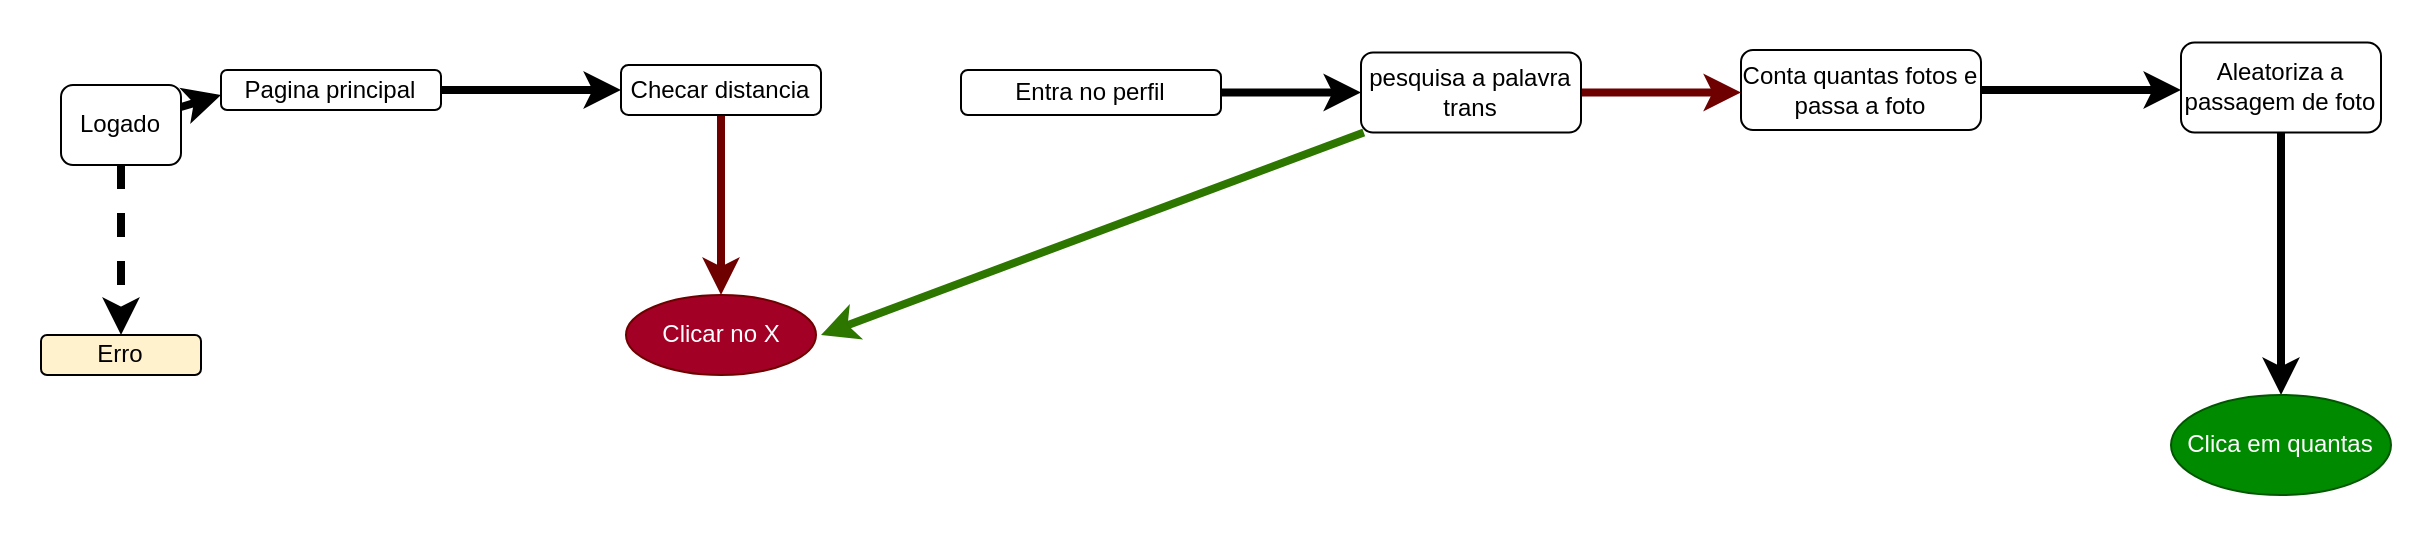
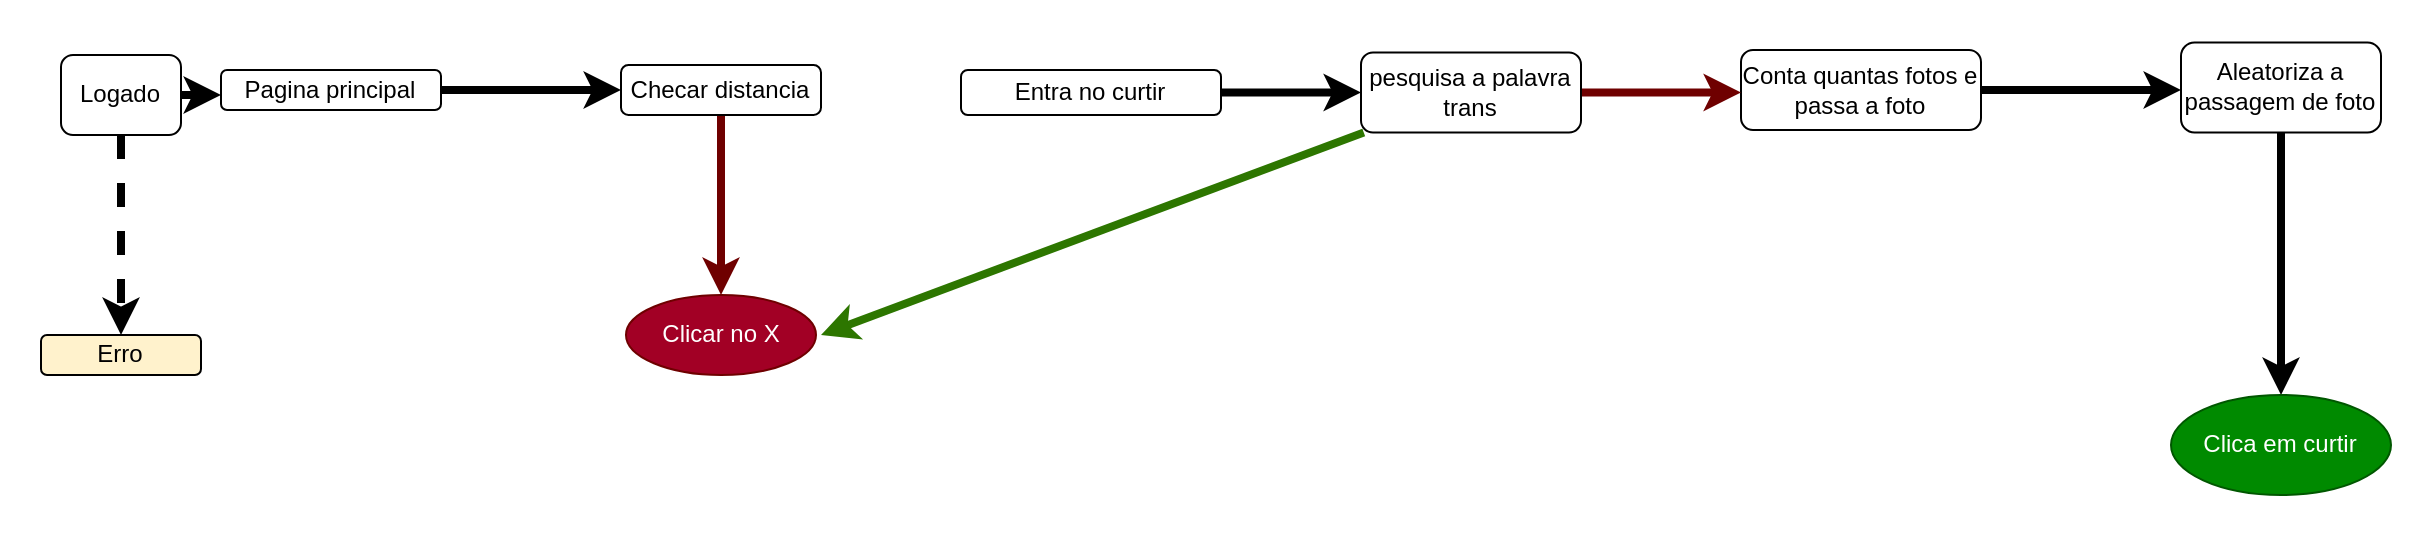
node "Entra no perfil": label "Entra no perfil" -> "Entra no curtir"
node "Logado": moved (121, 125) -> (121, 95)
node "Clica em quantas": label "Clica em quantas" -> "Clica em curtir"
